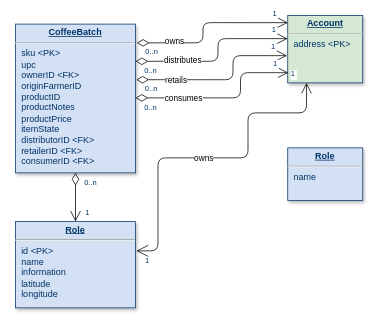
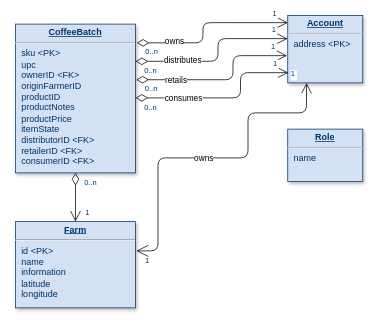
node "Account address <PK>": fillcolor #d5e8d4 -> #d4e1f5
node "Role name": moved (325, 174) -> (325, 155)
node "Role id <PK> name information latitude longitude": label "Role id <PK> name information latitude longitude" -> "Farm id <PK> name information latitude longitude"
